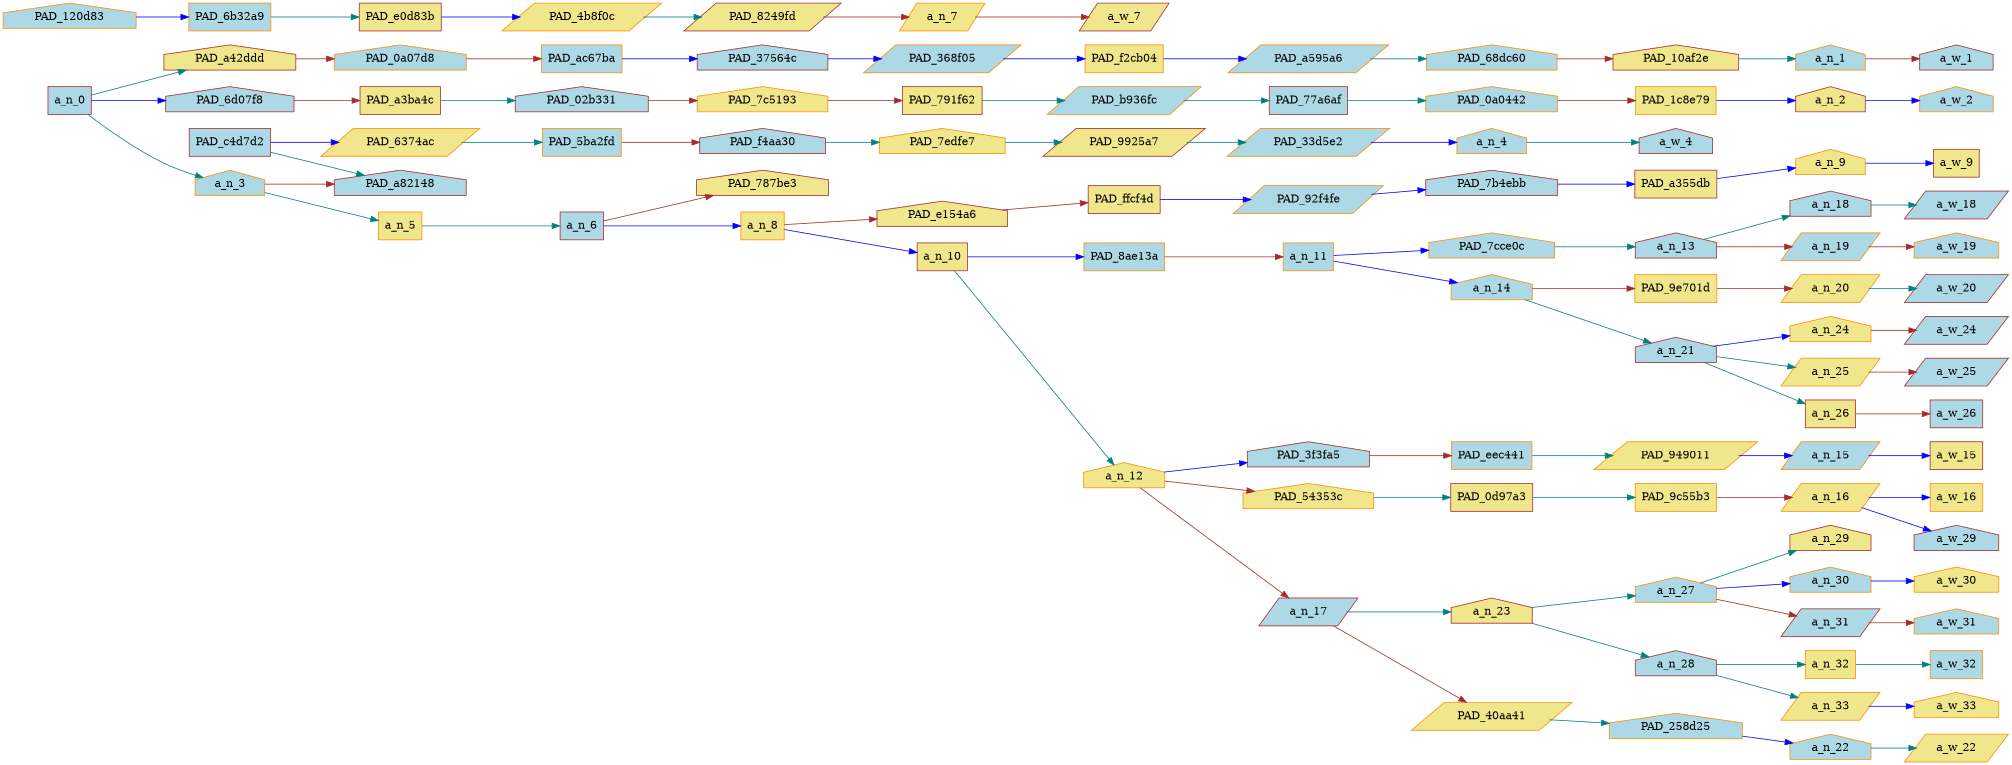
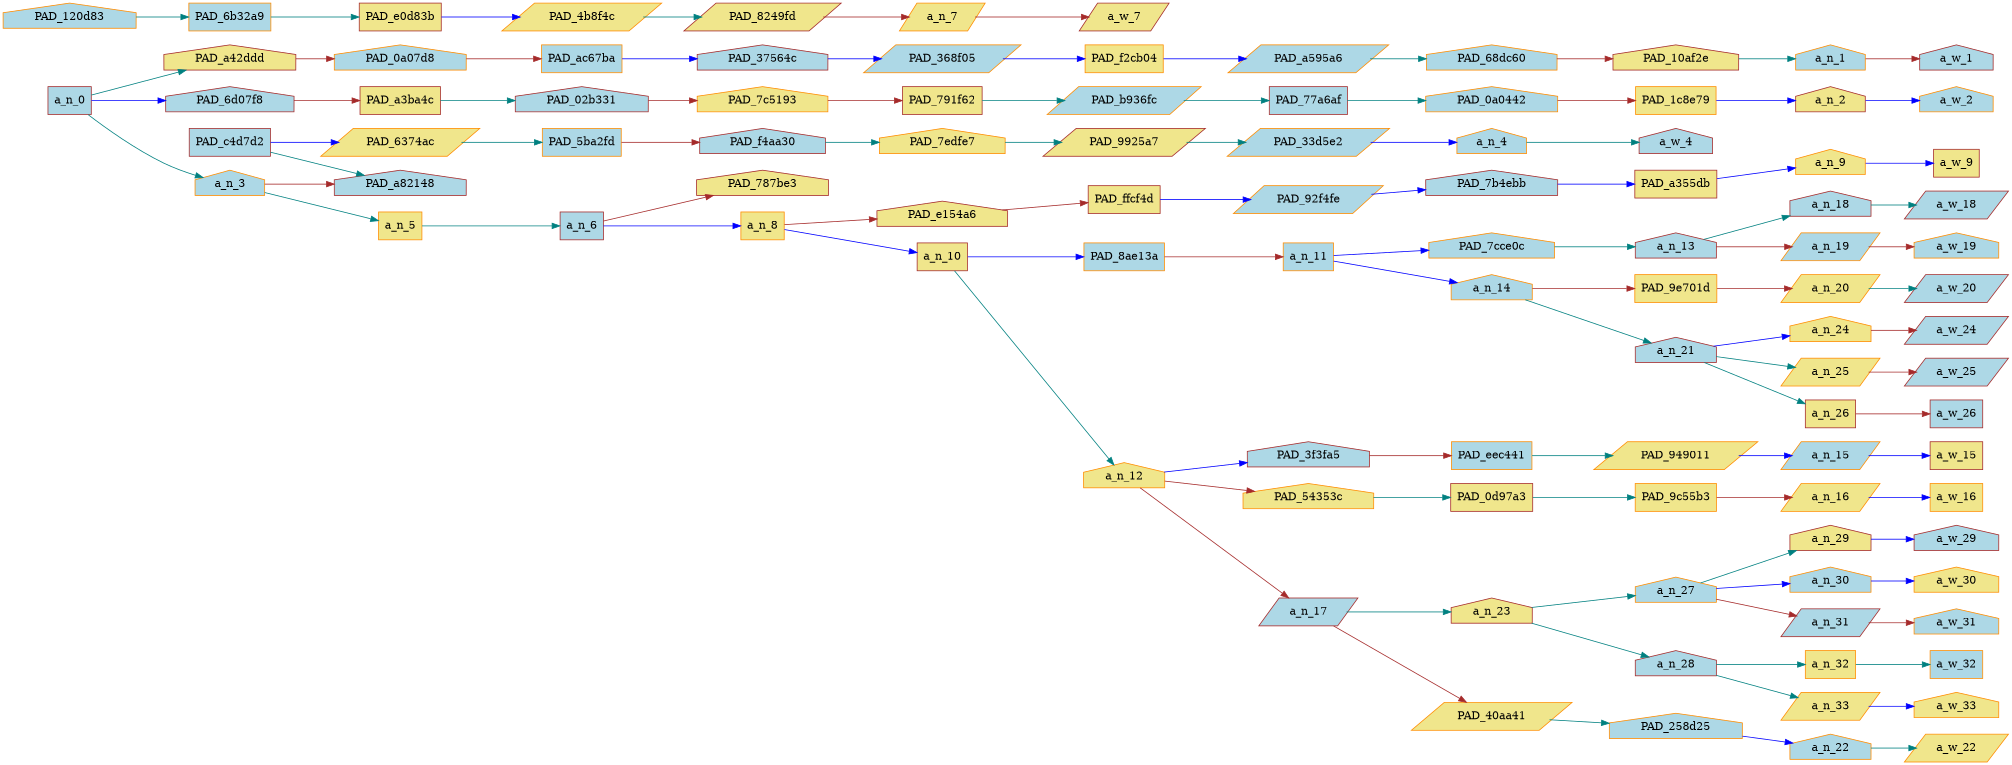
edge "PAD_120d83" -> "PAD_6b32a9": color blue -> teal
node "PAD_4b8f0c": label "PAD_4b8f0c" -> "PAD_4b8f4c"
edge "a_n_16" -> "a_w_29": now "a_n_29" -> "a_w_29"
